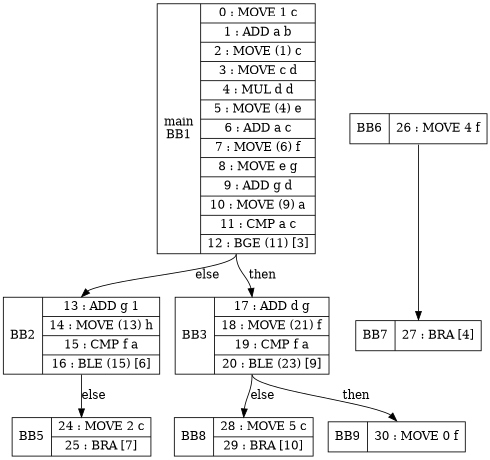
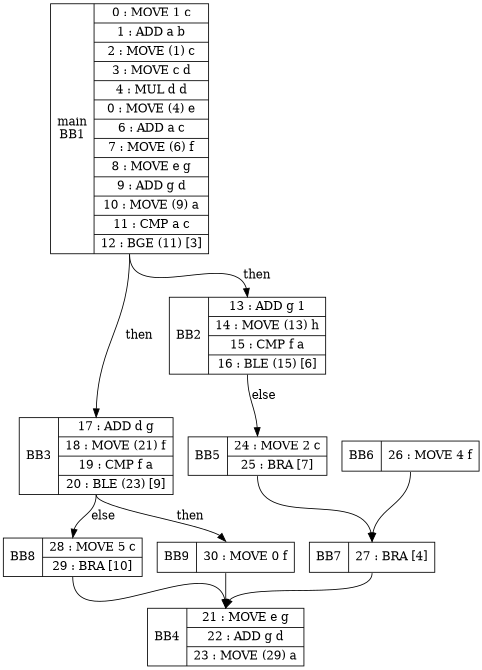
node "main": text "5 : MOVE (4) e" -> "0 : MOVE (4) e"
edge "main" -> "BB2": label "else" -> "then"
edge "BB5" -> "BB7": added
node "BB4": added
